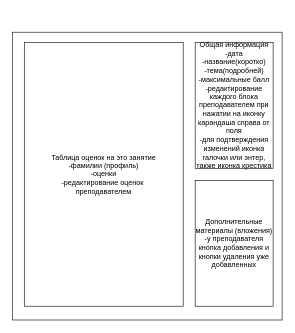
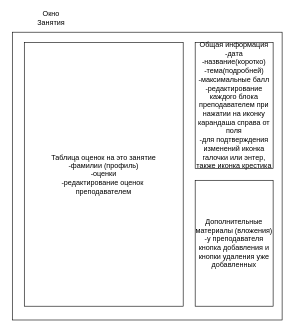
node "Окно Занятия": added
